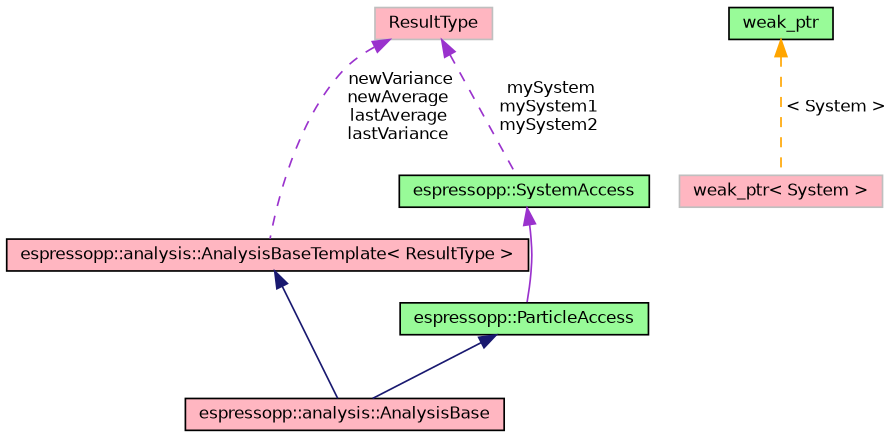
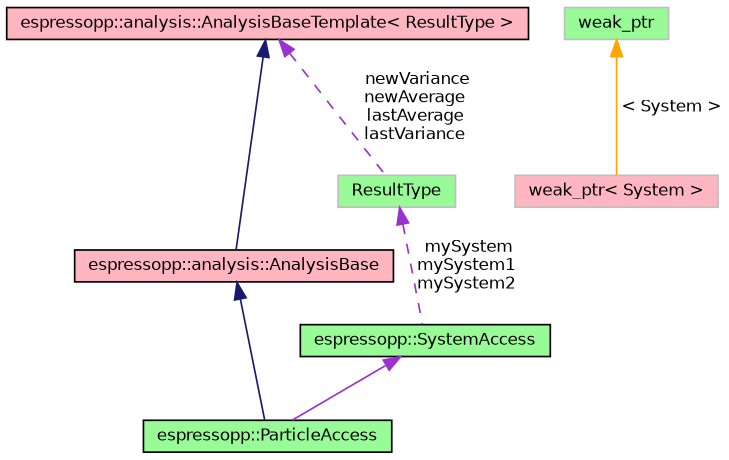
node "ResultType": fillcolor lightpink -> palegreen
node "weak_ptr": color black -> grey75
edge "weak_ptr< System >" -> "weak_ptr": style dashed -> solid
edge "espressopp::analysis::AnalysisBaseTemplate< ResultType >" -> "ResultType": reversed
edge "espressopp::analysis::AnalysisBase" -> "espressopp::ParticleAccess": reversed
